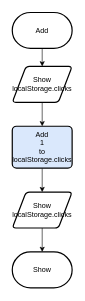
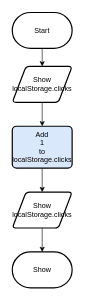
node "Add": label "Add" -> "Start"
